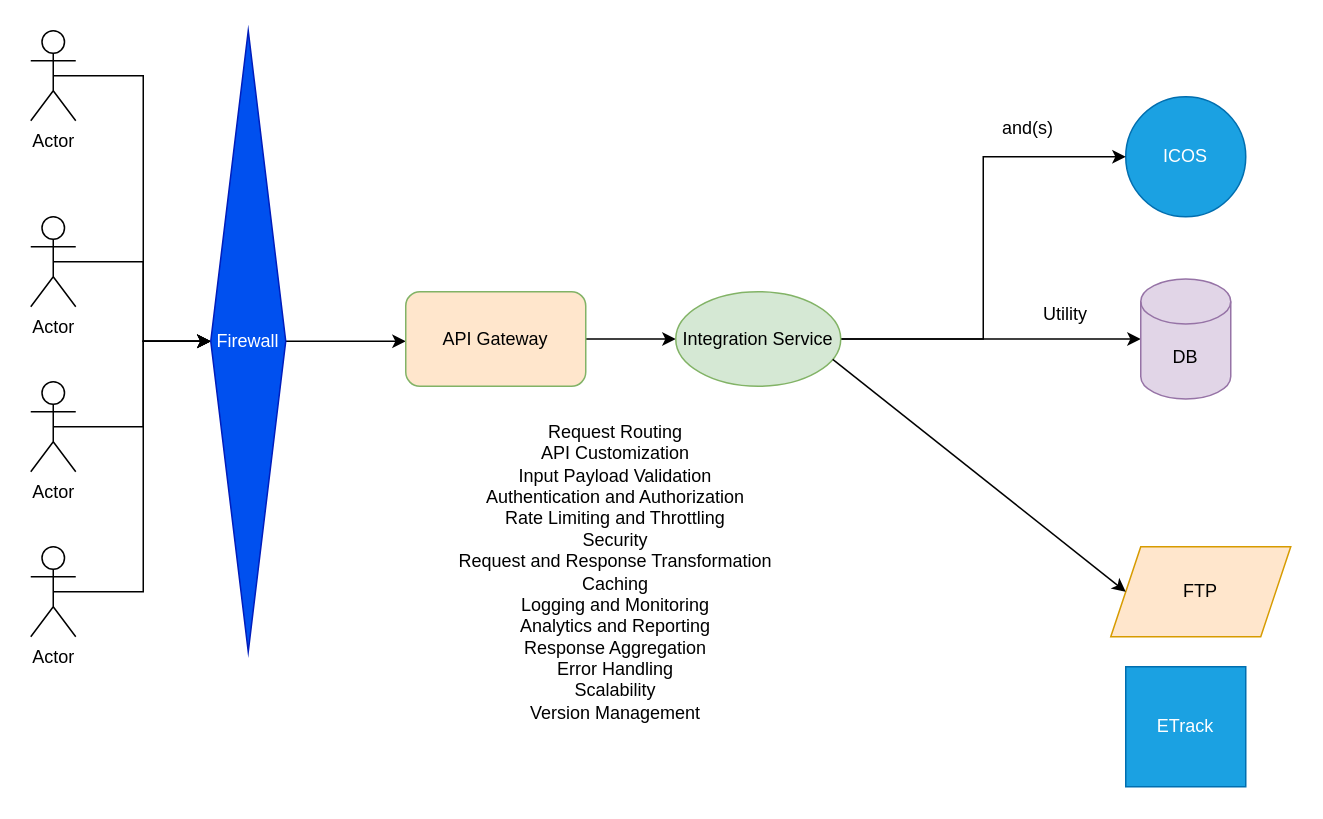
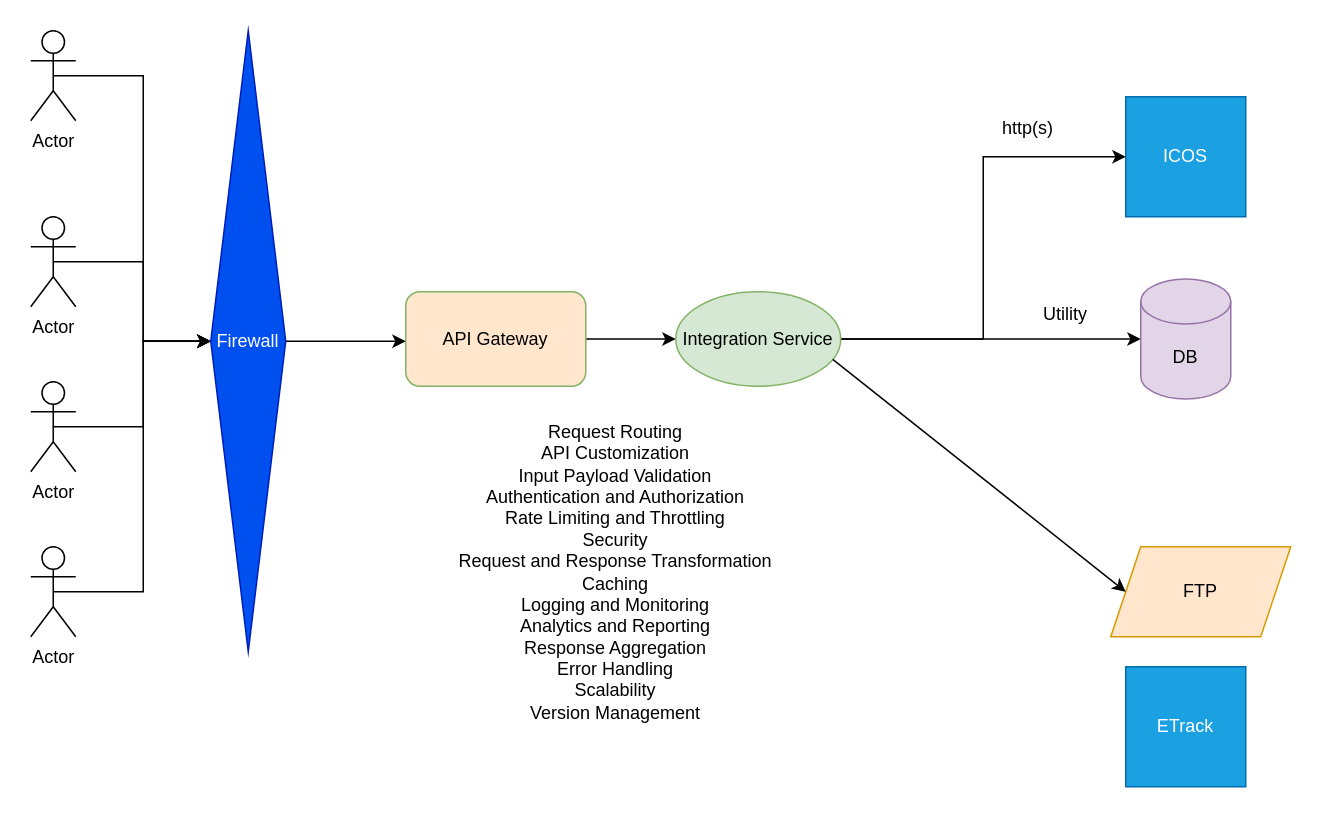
node "and(s)": label "and(s)" -> "http(s)"
node "ICOS": shape ellipse -> rectangle
